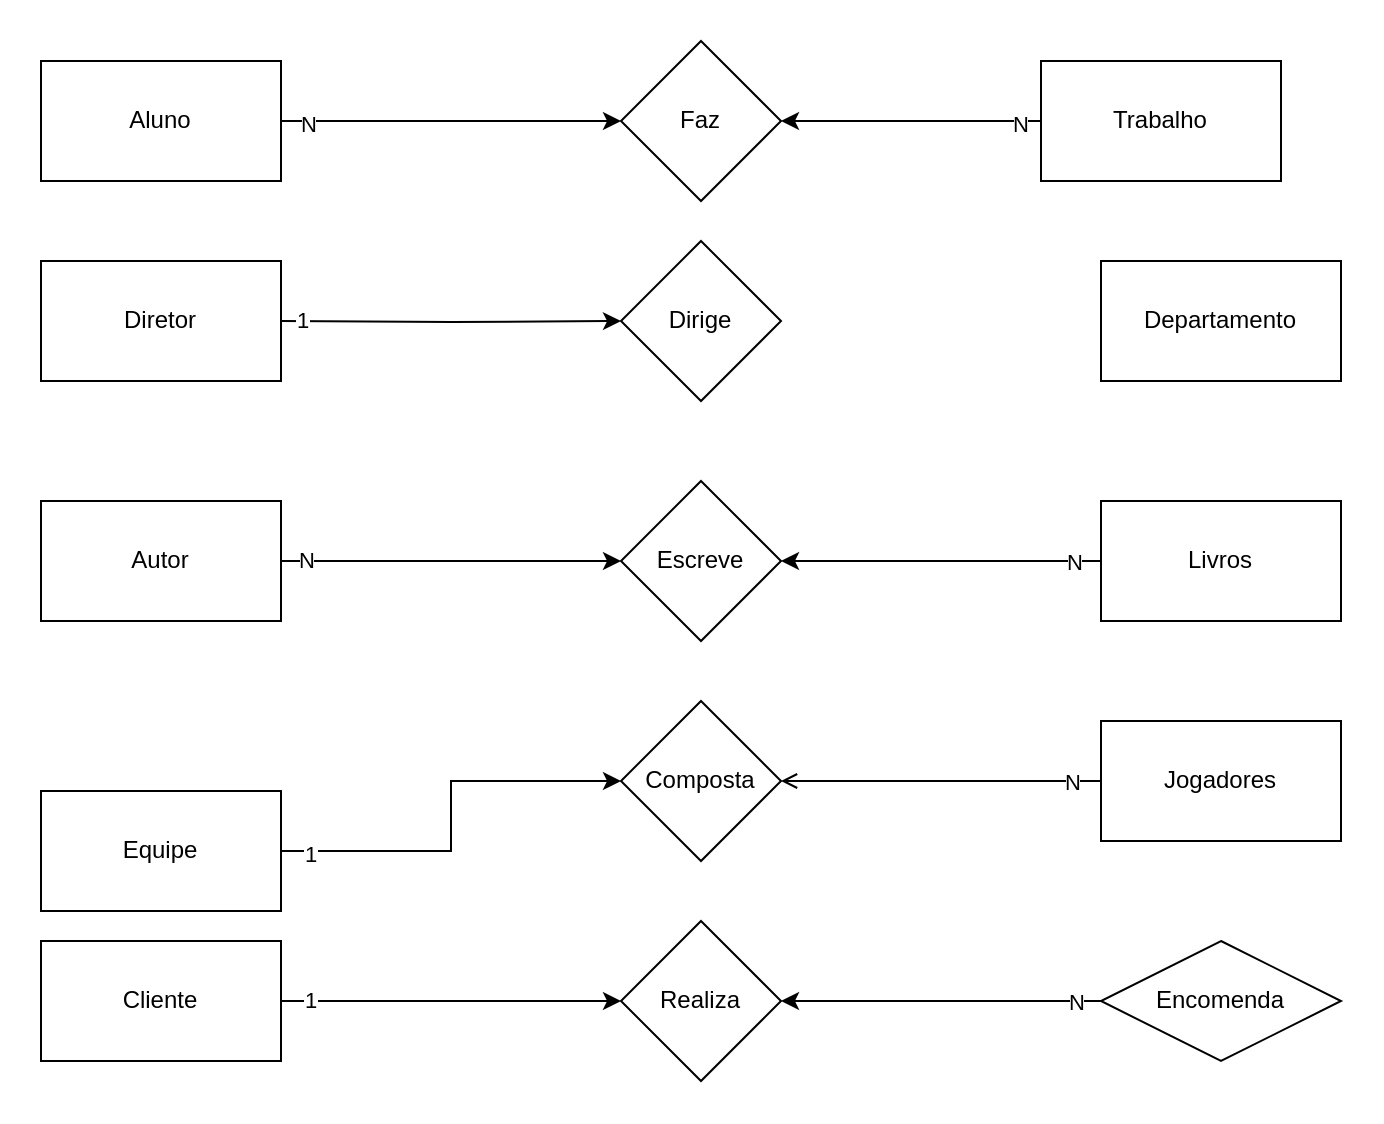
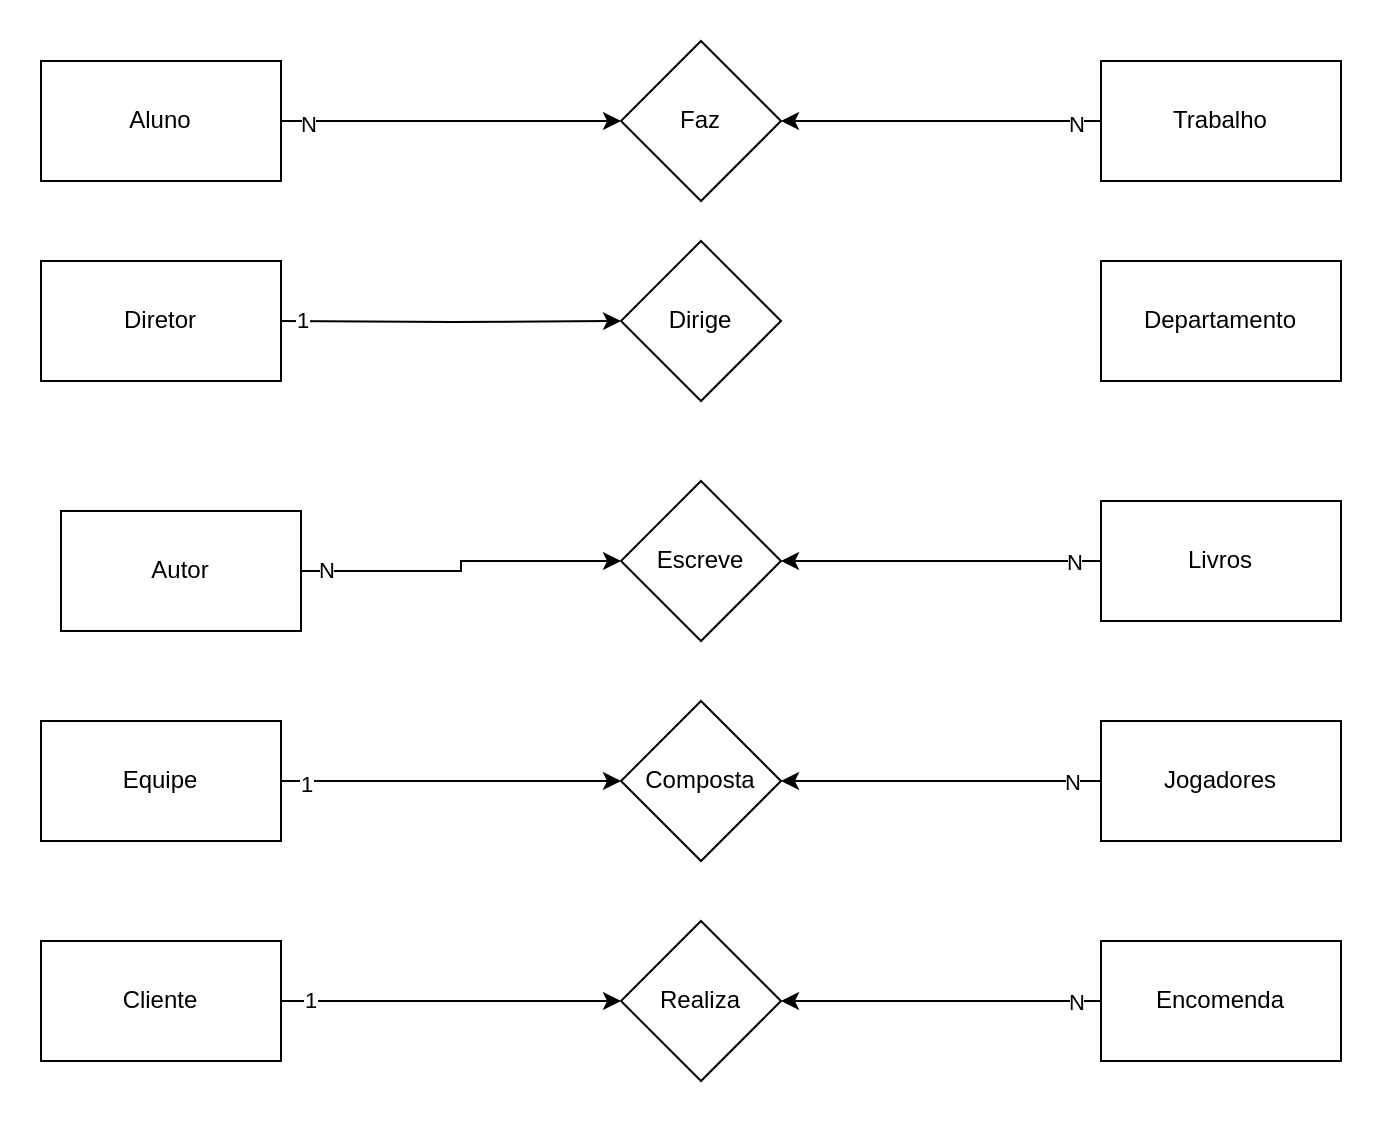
node "Trabalho": moved (1161, 121) -> (1221, 121)
node "Autor": moved (161, 561) -> (181, 571)
edge "Jogadores" -> "Composta": arrowhead open -> classic
node "Equipe": moved (161, 851) -> (161, 781)
node "Encomenda": shape diamond -> rectangle
